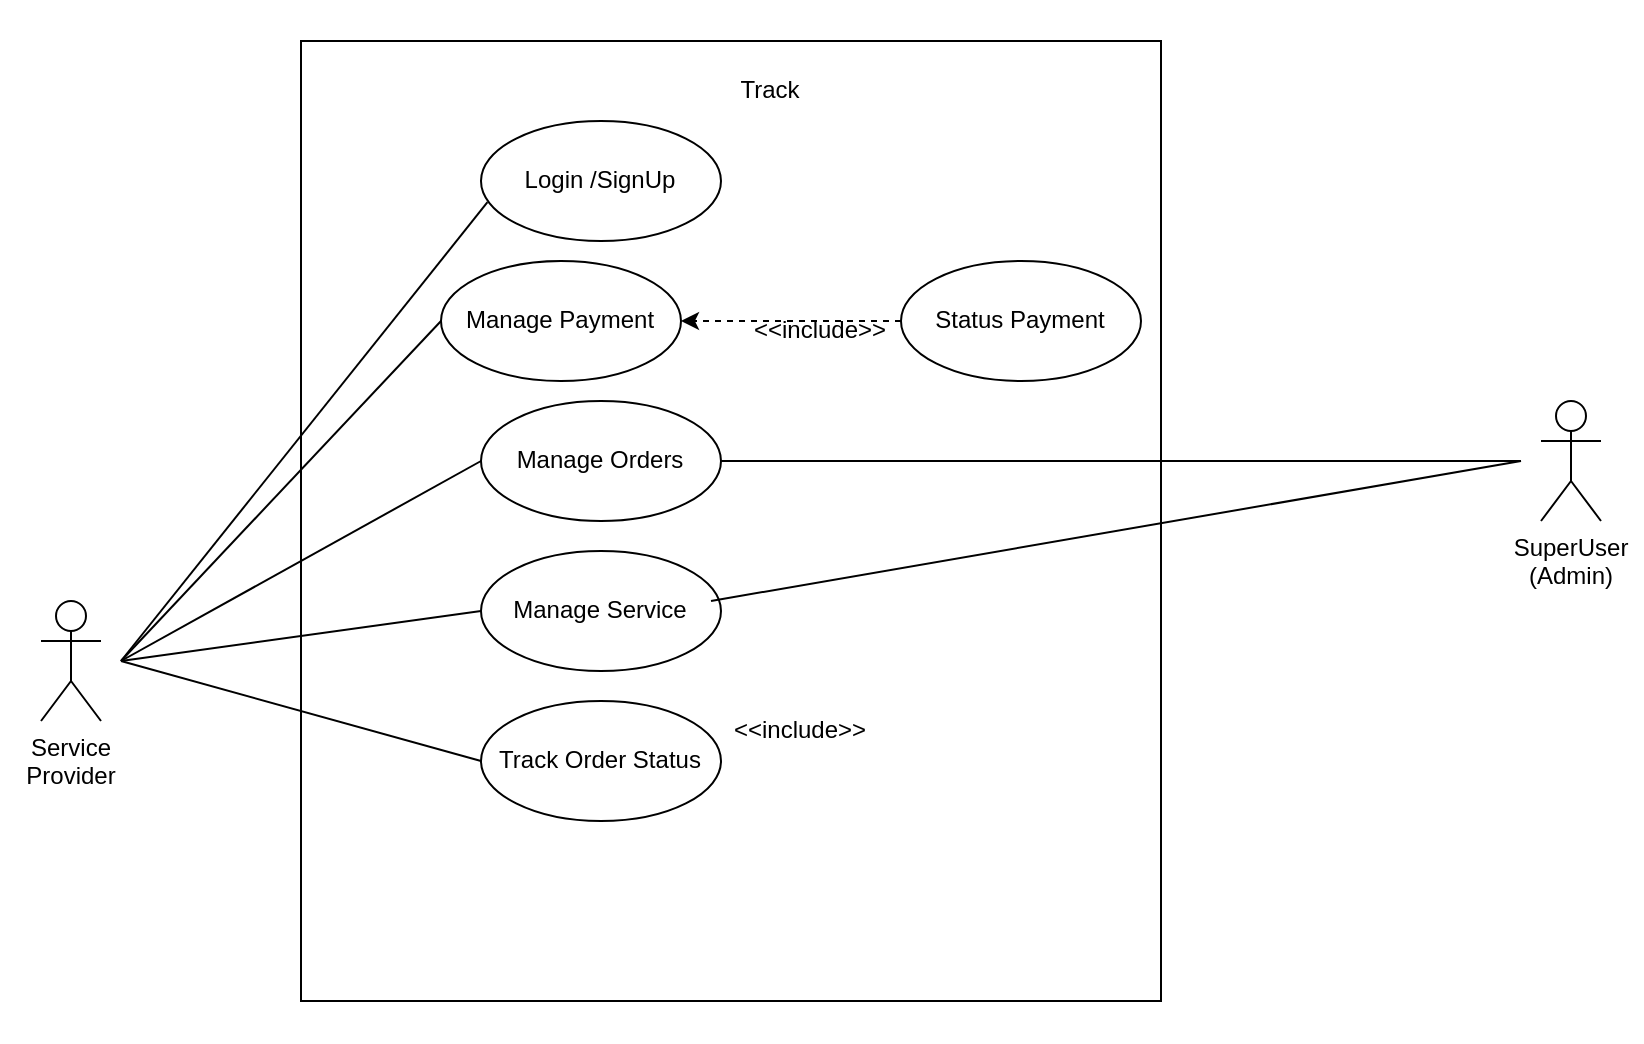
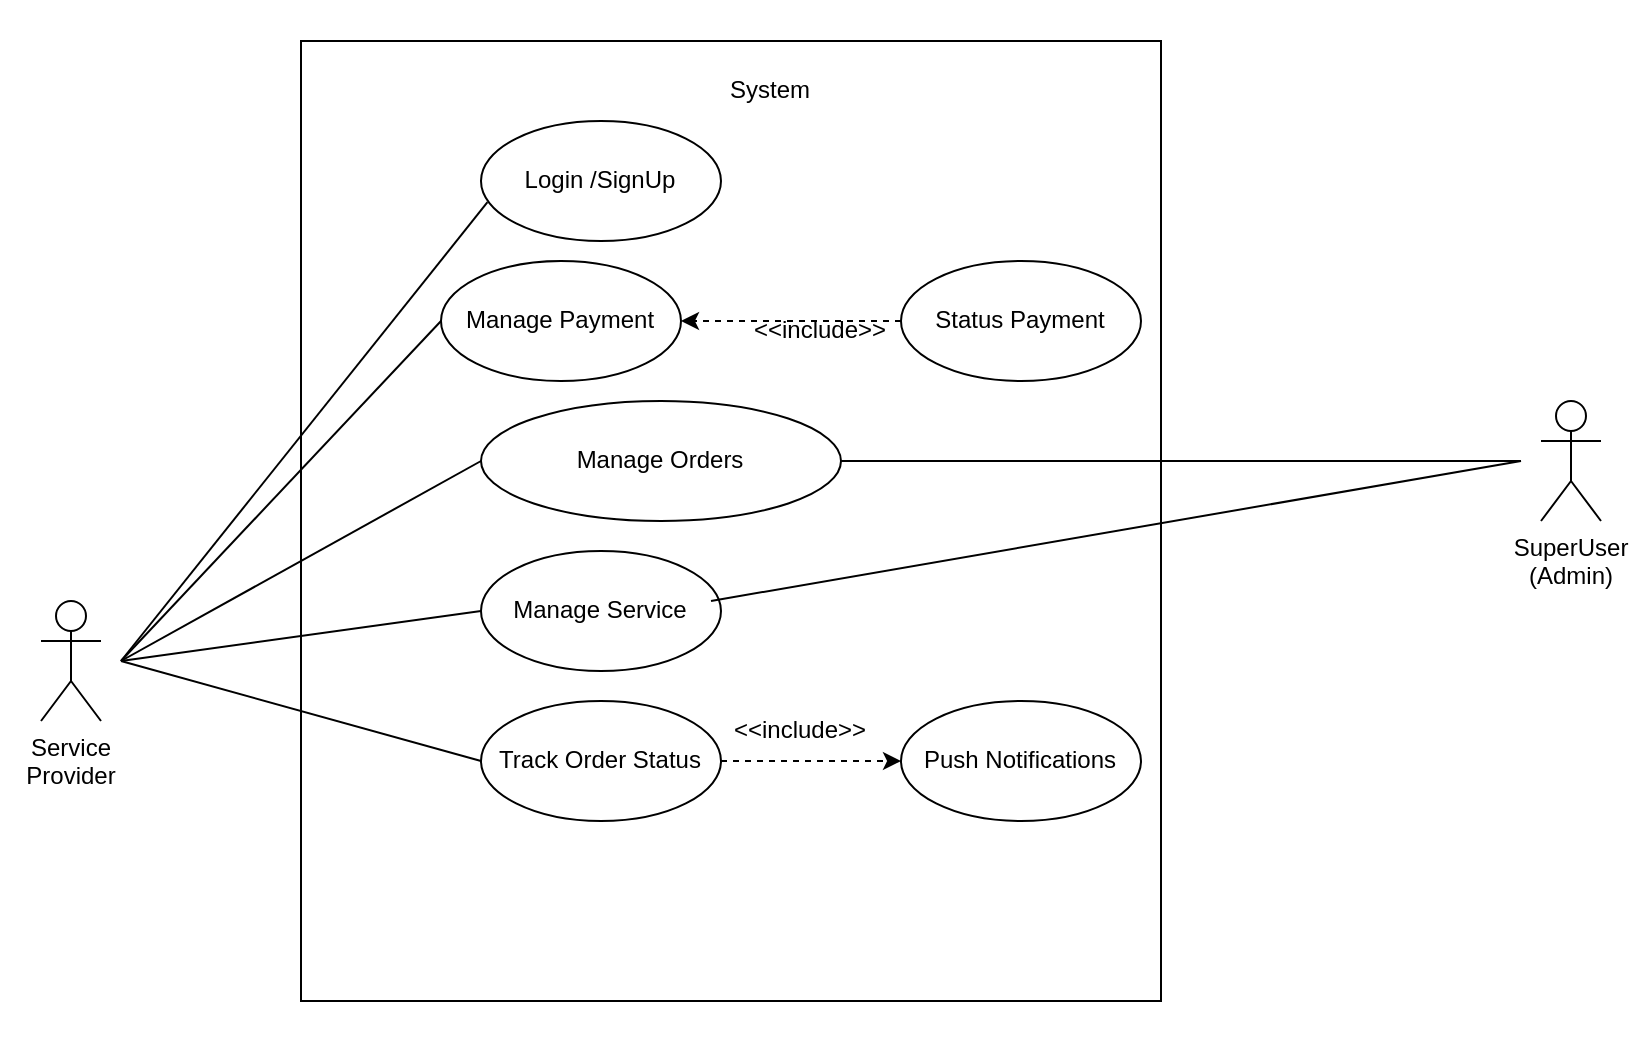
node "Track": label "Track" -> "System"
node "Manage Orders": size 240x120 -> 360x120
edge "Track Order Status" -> "Push Notifications": added
node "Push Notifications": added
